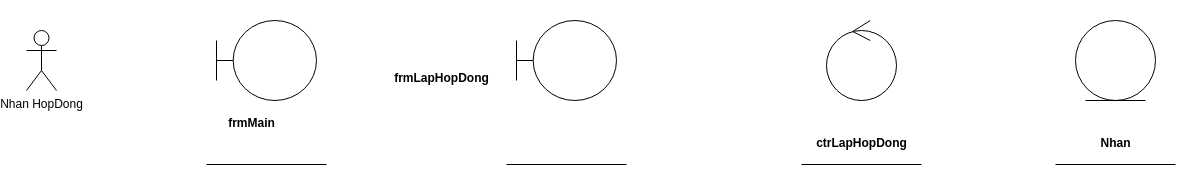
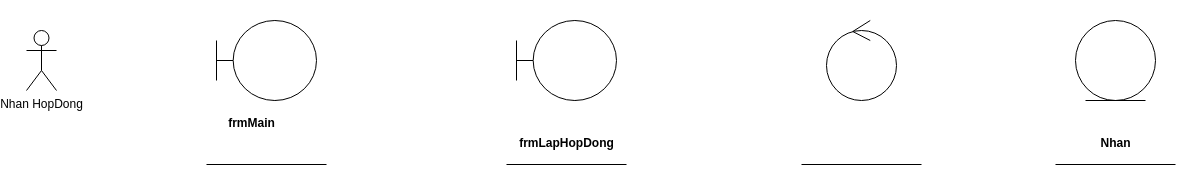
node "frmLapHopDong": moved (442, 79) -> (567, 144)
node "ctrLapHopDong": removed
